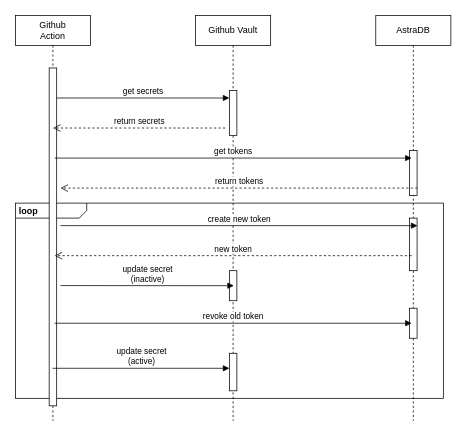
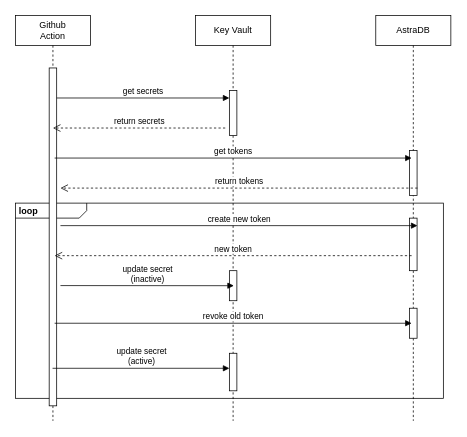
node "Github Vault": label "Github Vault" -> "Key Vault"
